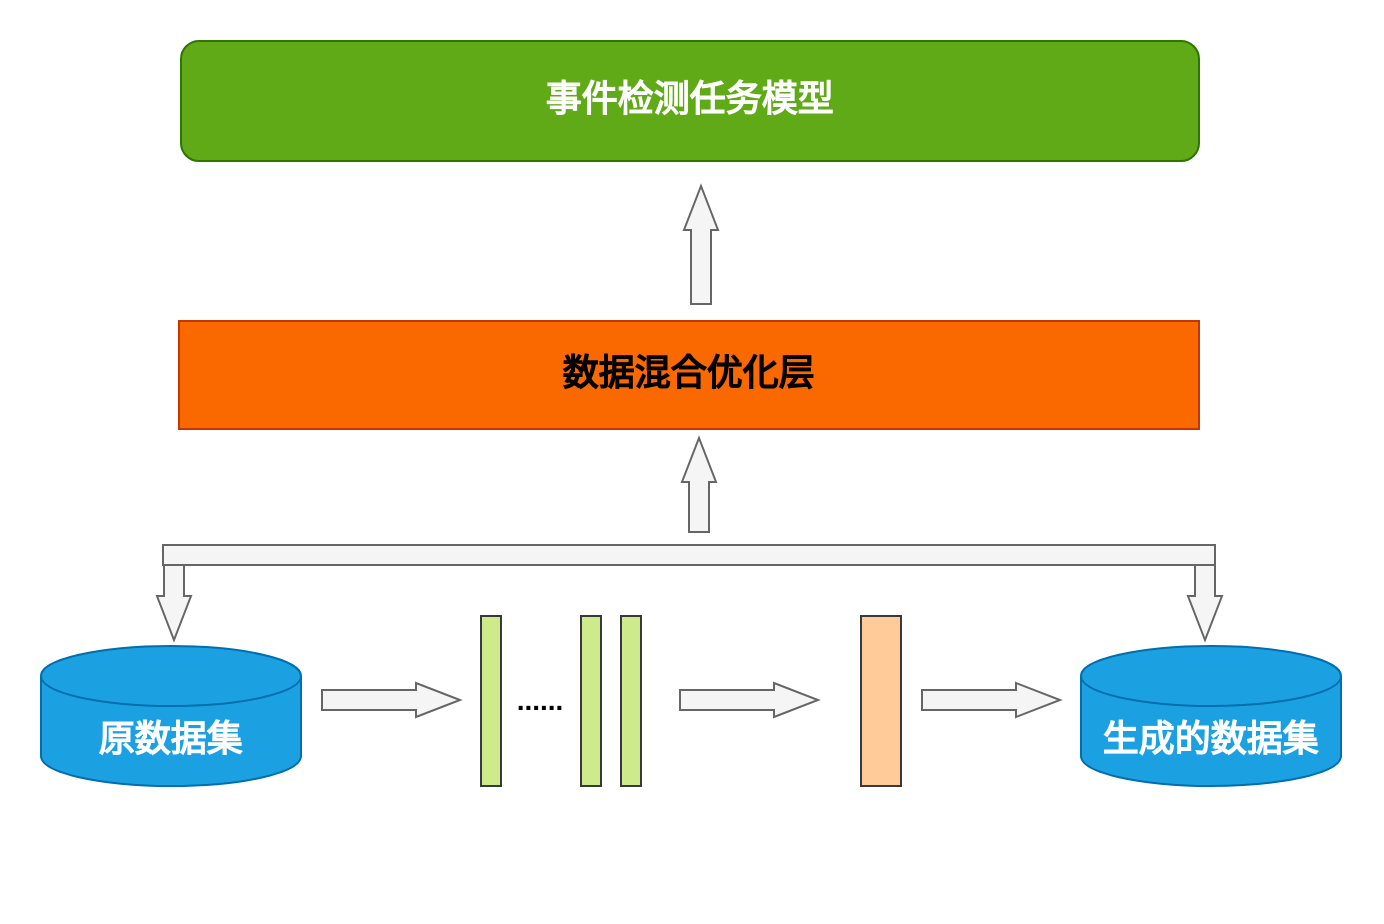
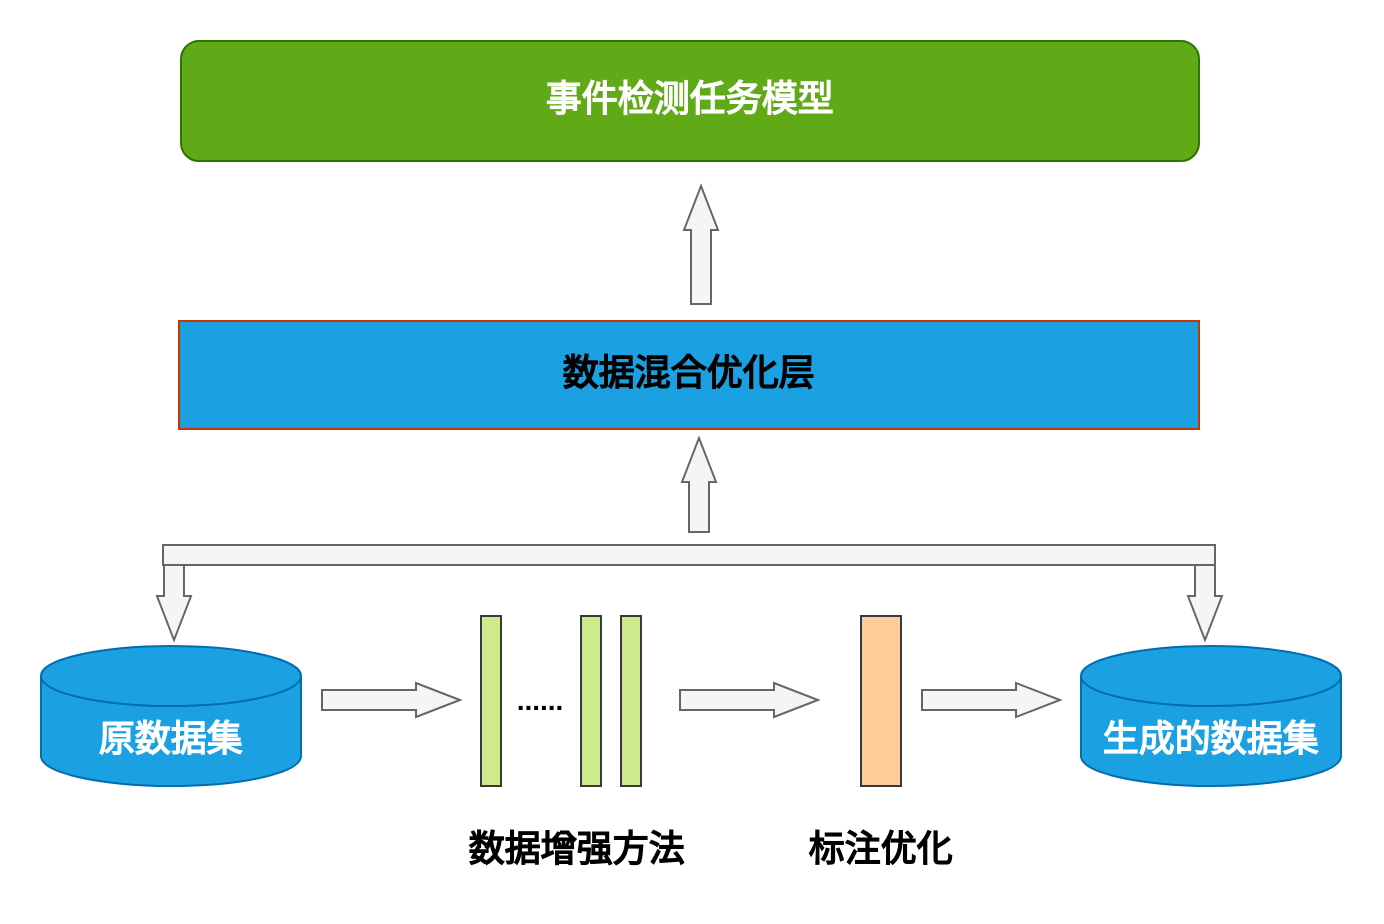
node "数据混合优化层": fillcolor #fa6800 -> #1ba1e2
node "数据增强方法": added
node "标注优化": added
